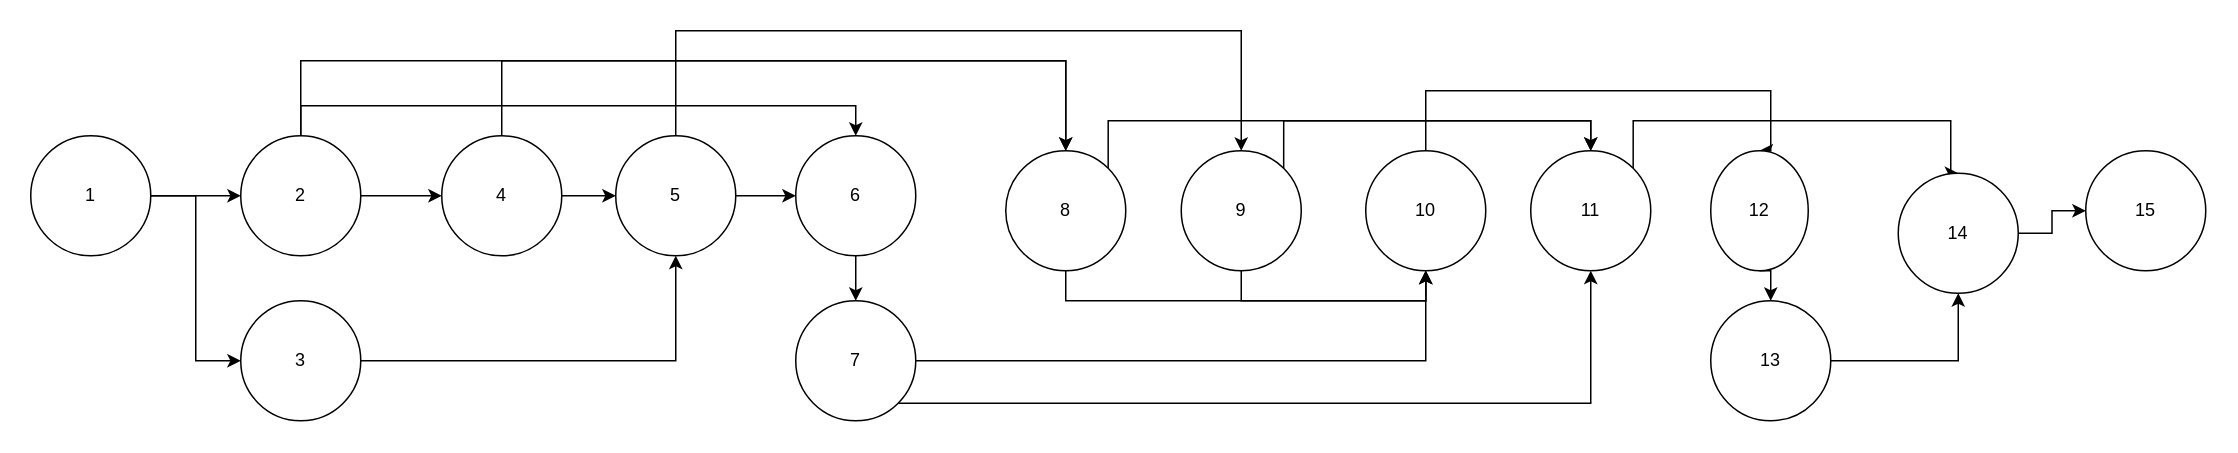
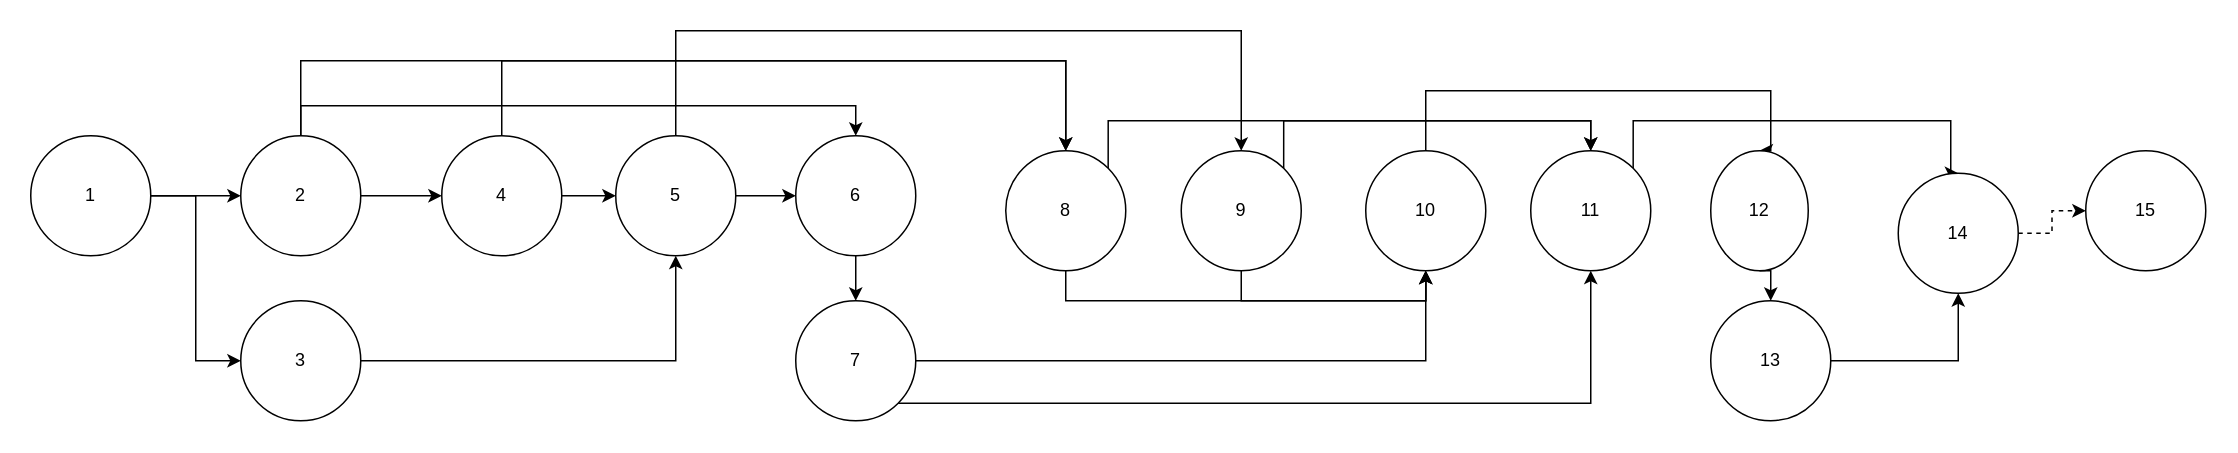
edge "14" -> "15": style solid -> dashed
